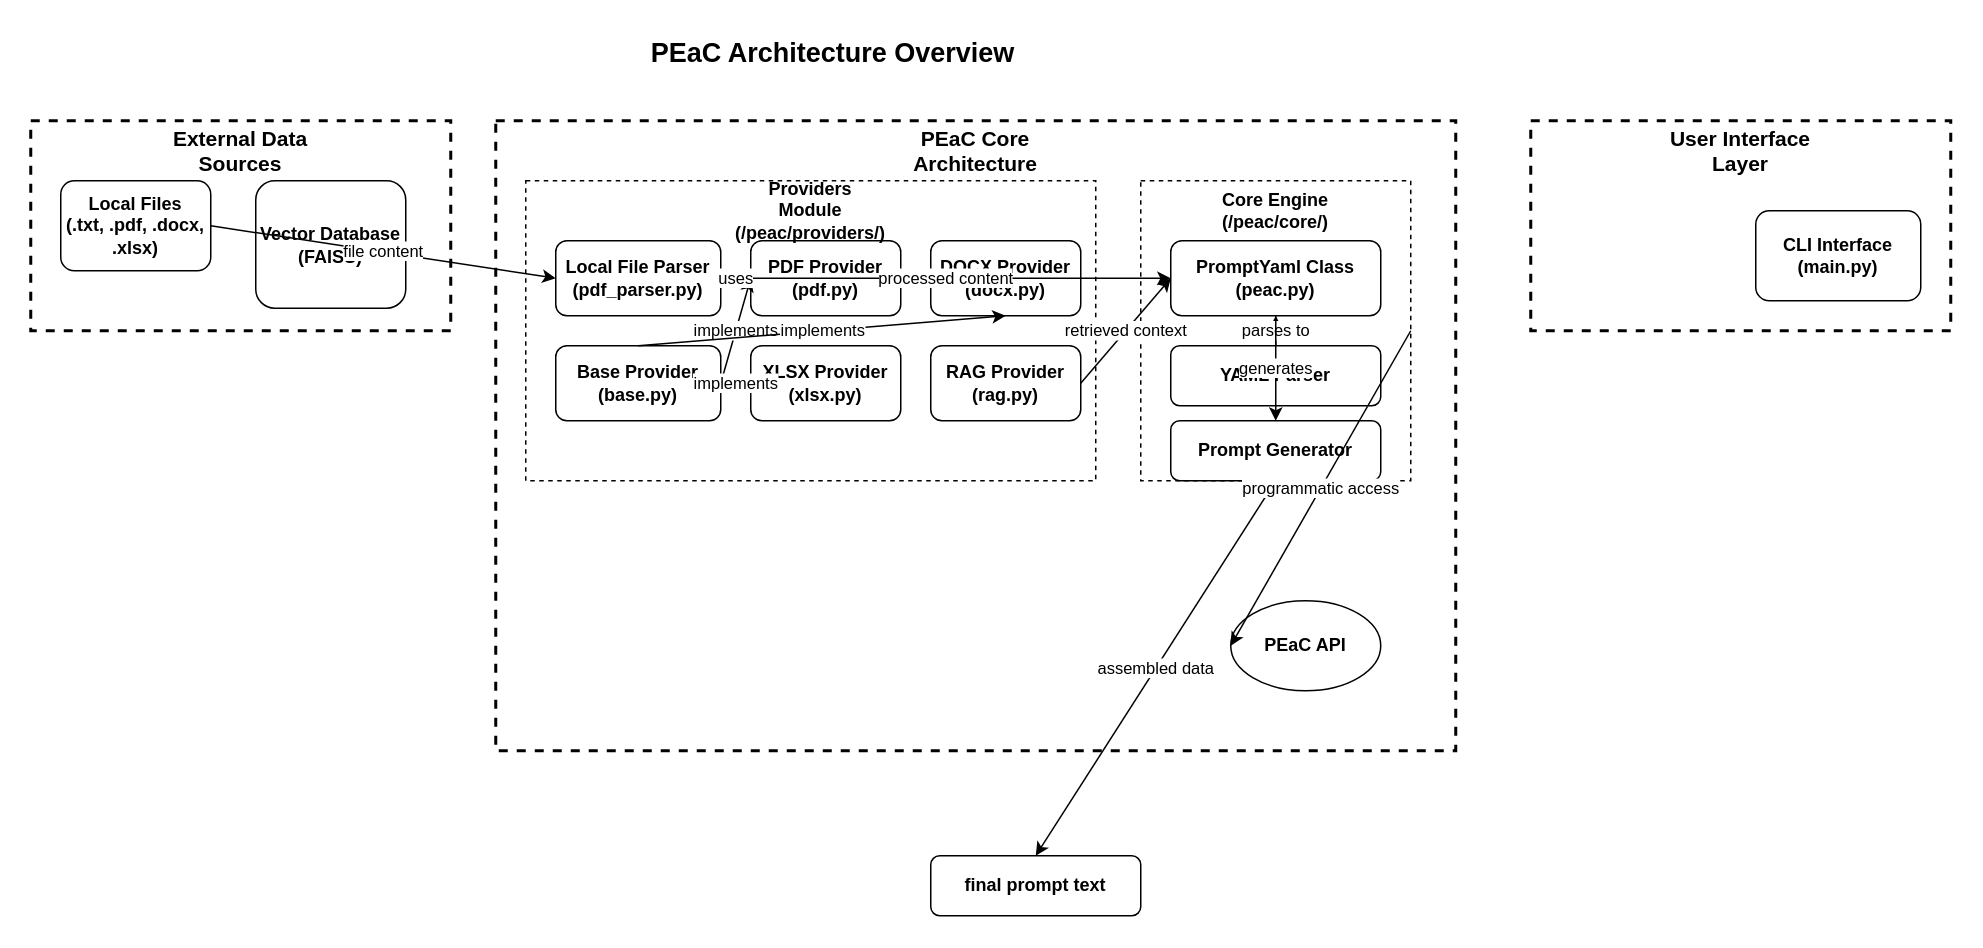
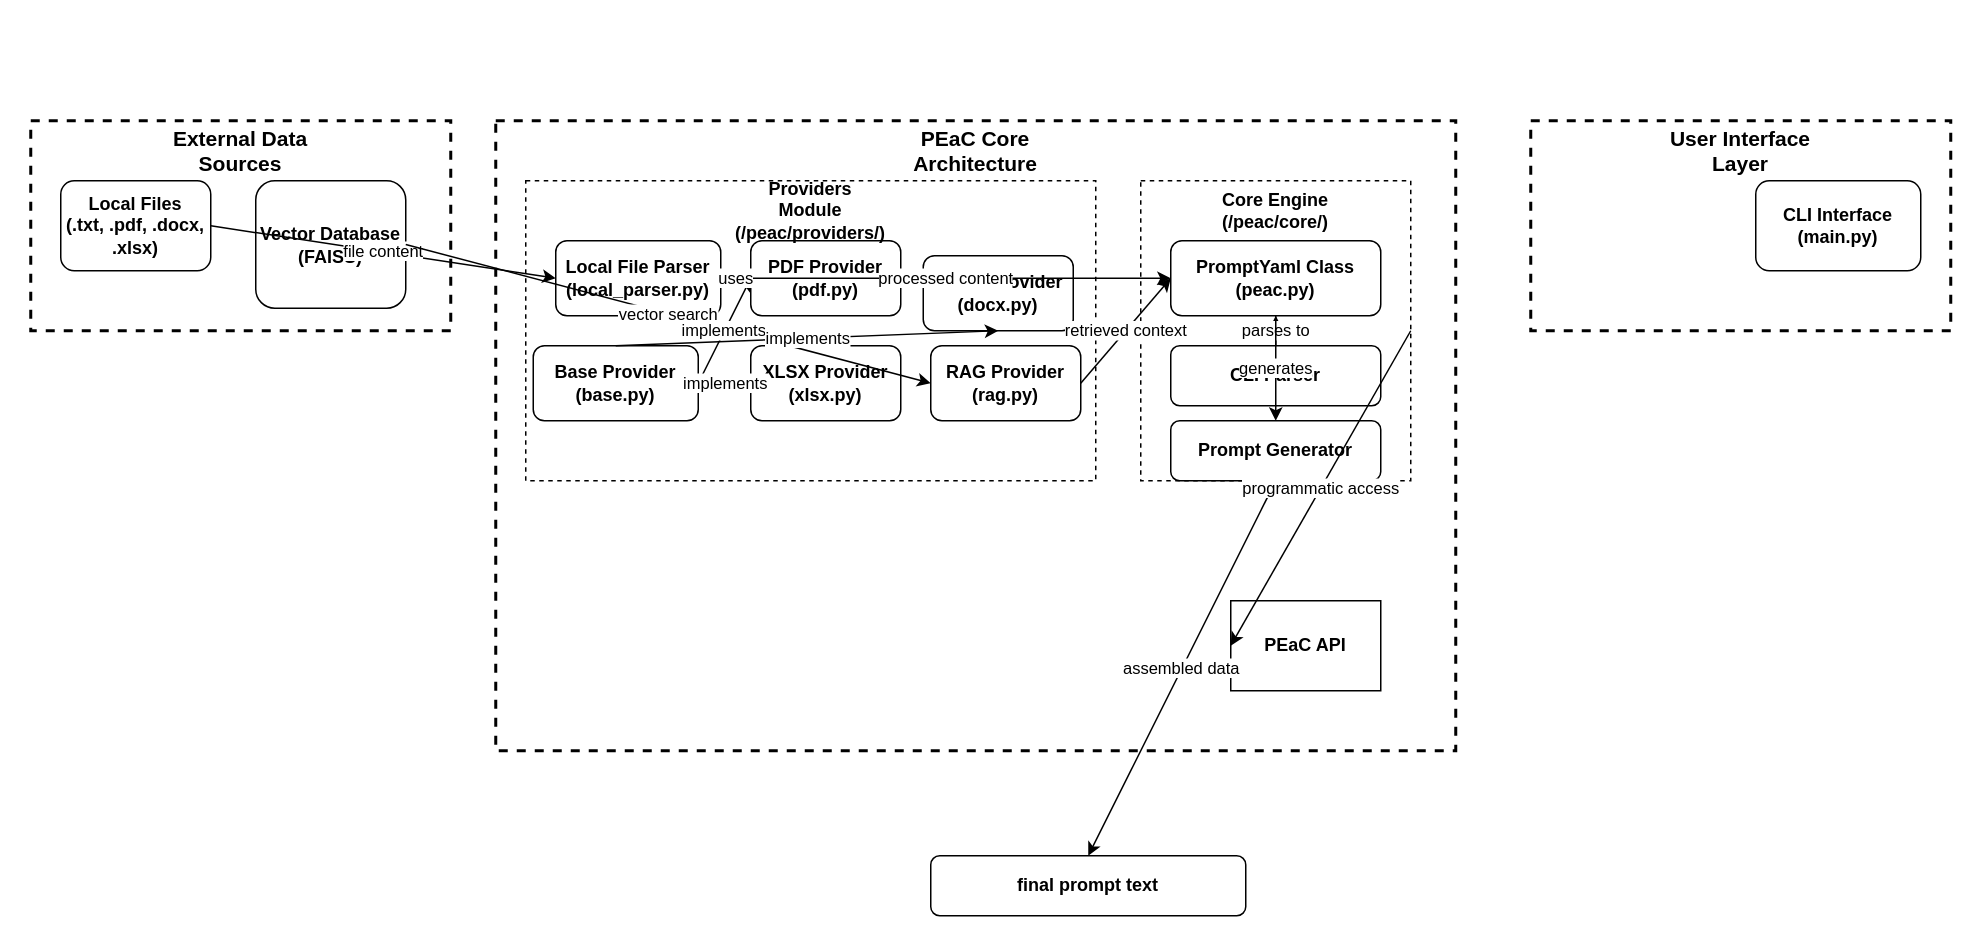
node "PEaC Architecture Overview": removed
node "CLI Interface (main.py)": moved (1838, 256) -> (1838, 226)
node "Local File Parser (pdf_parser.py)": label "Local File Parser (pdf_parser.py)" -> "Local File Parser (local_parser.py)"
node "DOCX Provider (docx.py)": moved (1006, 278) -> (998, 293)
edge "Vector Database (FAISS)" -> "RAG Provider (rag.py)": added, label "vector search"
node "YAML Parser": label "YAML Parser" -> "CLI Parser"
node "Base Provider (base.py)": moved (638, 383) -> (616, 383)
node "PEaC API": shape ellipse -> rectangle
node "final prompt text": size 210x60 -> 315x60
